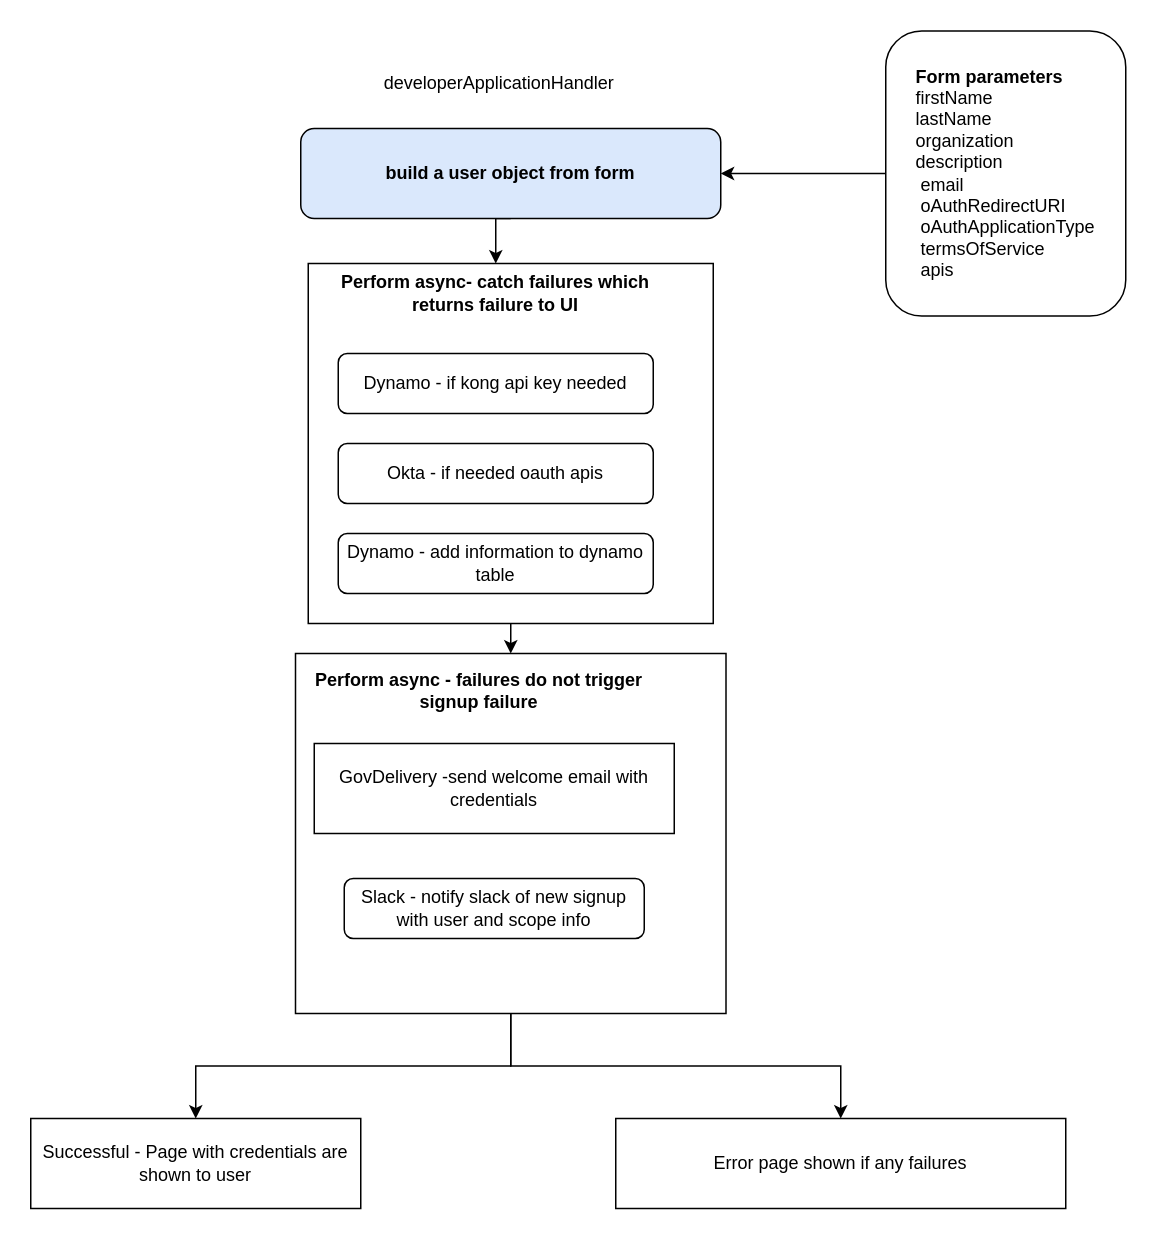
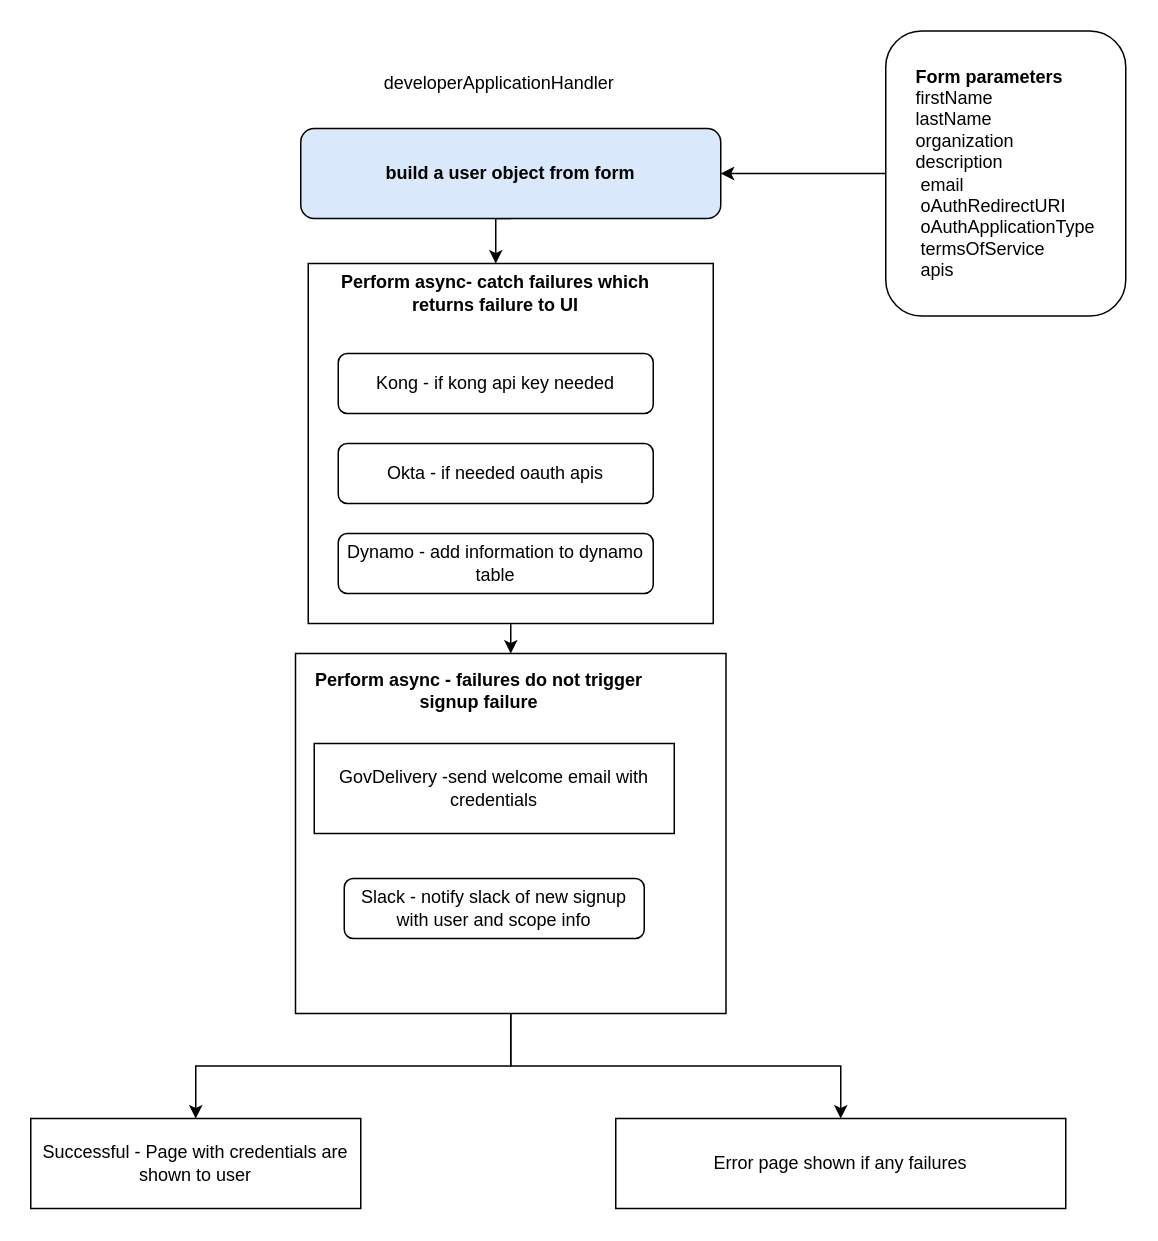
node "Dynamo - if kong api key needed": label "Dynamo - if kong api key needed" -> "Kong - if kong api key needed"
